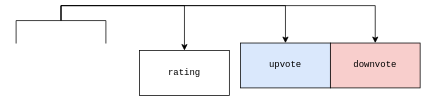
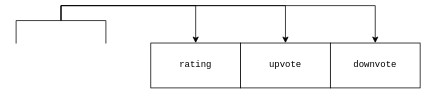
node "upvote": fillcolor #dae8fc -> #ffffff
node "downvote": fillcolor #f8cecc -> #ffffff
node "rating": moved (184, 73) -> (195, 66)
